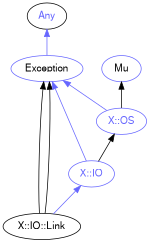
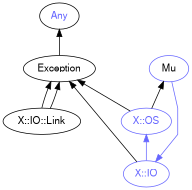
edge "Exception" -> "Any": color #6666ff -> #000000
node "Exception": color #6666ff -> #000000
edge "X::OS" -> "Exception": color #6666ff -> #000000
edge "X::IO" -> "Exception": color #6666ff -> #000000
edge "X::IO" -> "X::OS": color #000000 -> #6666ff
edge "X::IO::Link" -> "X::IO": now "Mu" -> "X::IO"
